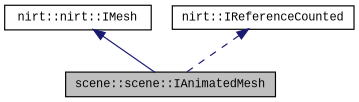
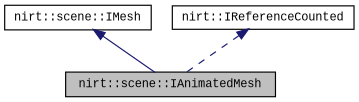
node "nirt::nirt::IMesh": label "nirt::nirt::IMesh" -> "nirt::scene::IMesh"
node "scene::scene::IAnimatedMesh": label "scene::scene::IAnimatedMesh" -> "nirt::scene::IAnimatedMesh"
